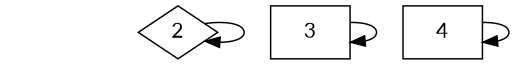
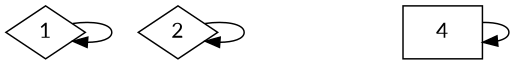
node "1": added
node "3": removed
